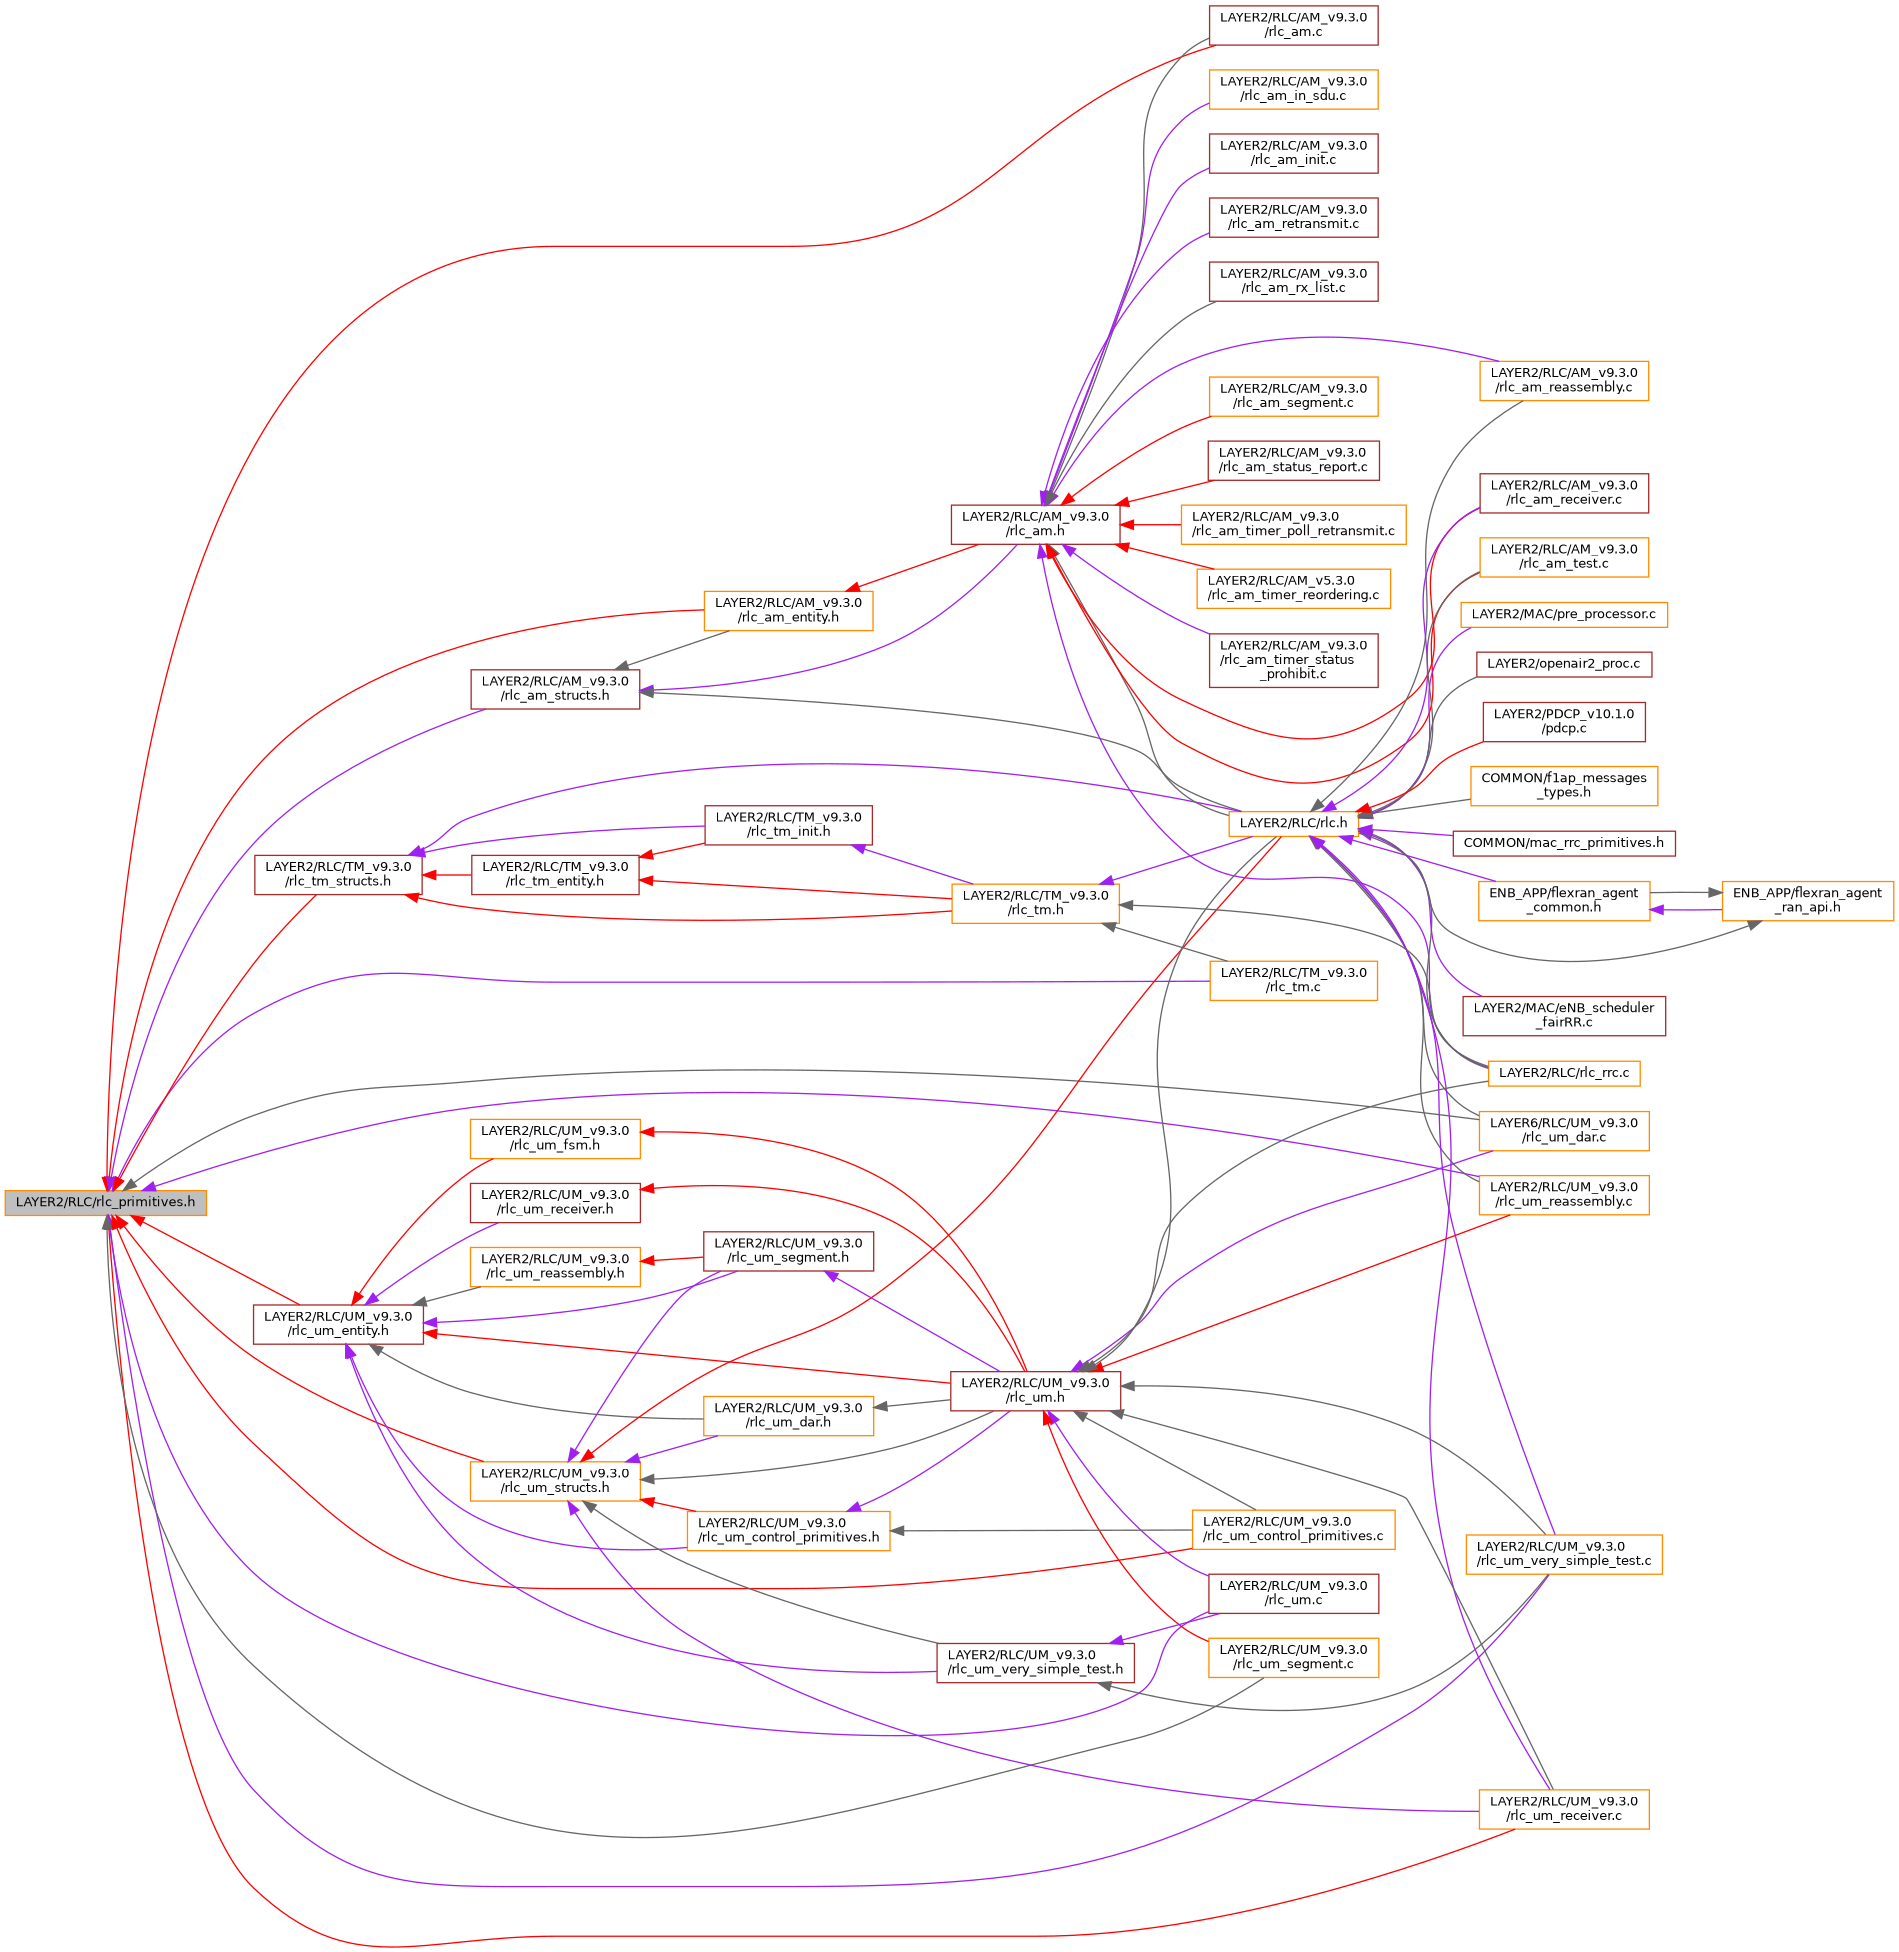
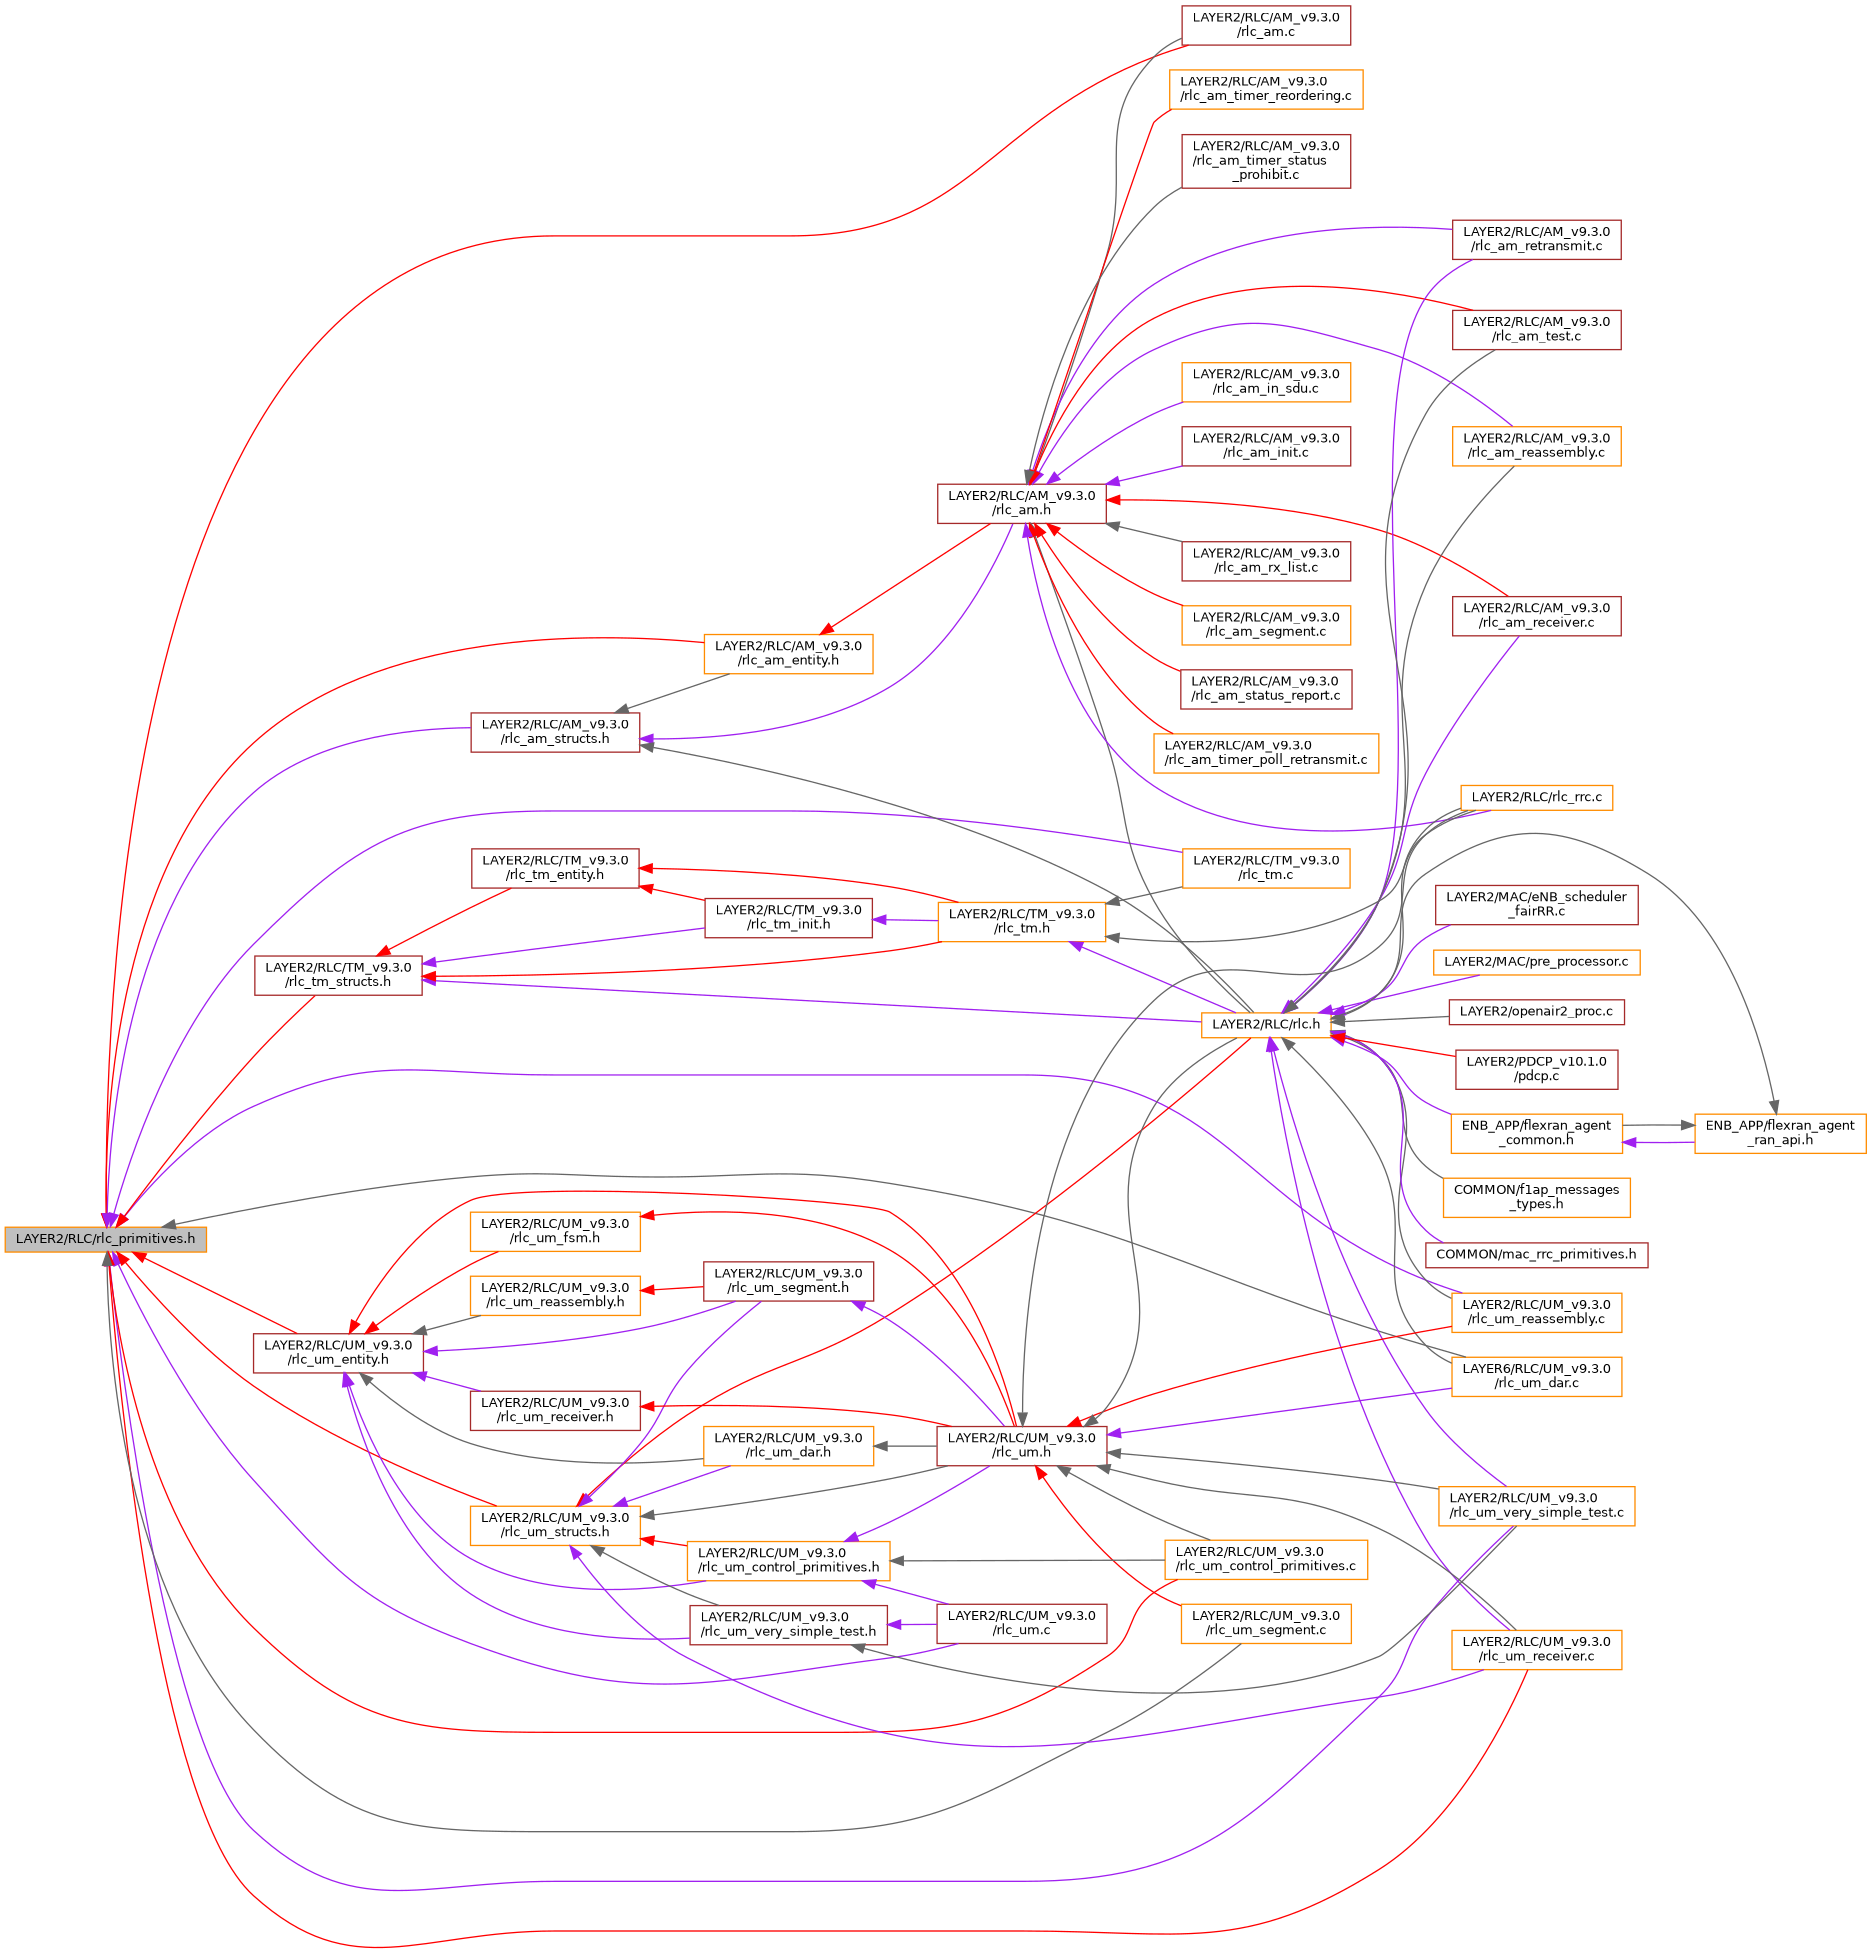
node "LAYER2/RLC/AM_v9.3.0 /rlc_am_test.c": color darkorange -> brown
node "LAYER2/RLC/AM_v5.3.0 /rlc_am_timer_reordering.c": label "LAYER2/RLC/AM_v5.3.0 /rlc_am_timer_reordering.c" -> "LAYER2/RLC/AM_v9.3.0 /rlc_am_timer_reordering.c"
edge "LAYER2/RLC/AM_v9.3.0 /rlc_am_timer_status _prohibit.c" -> "LAYER2/RLC/AM_v9.3.0 /rlc_am.h": color purple -> gray40
edge "LAYER2/RLC/AM_v9.3.0 /rlc_am_retransmit.c" -> "LAYER2/RLC/rlc.h": added
edge "LAYER2/RLC/UM_v9.3.0 /rlc_um.c" -> "LAYER2/RLC/UM_v9.3.0 /rlc_um.h": now "LAYER2/RLC/UM_v9.3.0 /rlc_um.c" -> "LAYER2/RLC/UM_v9.3.0 /rlc_um_control_primitives.h"
